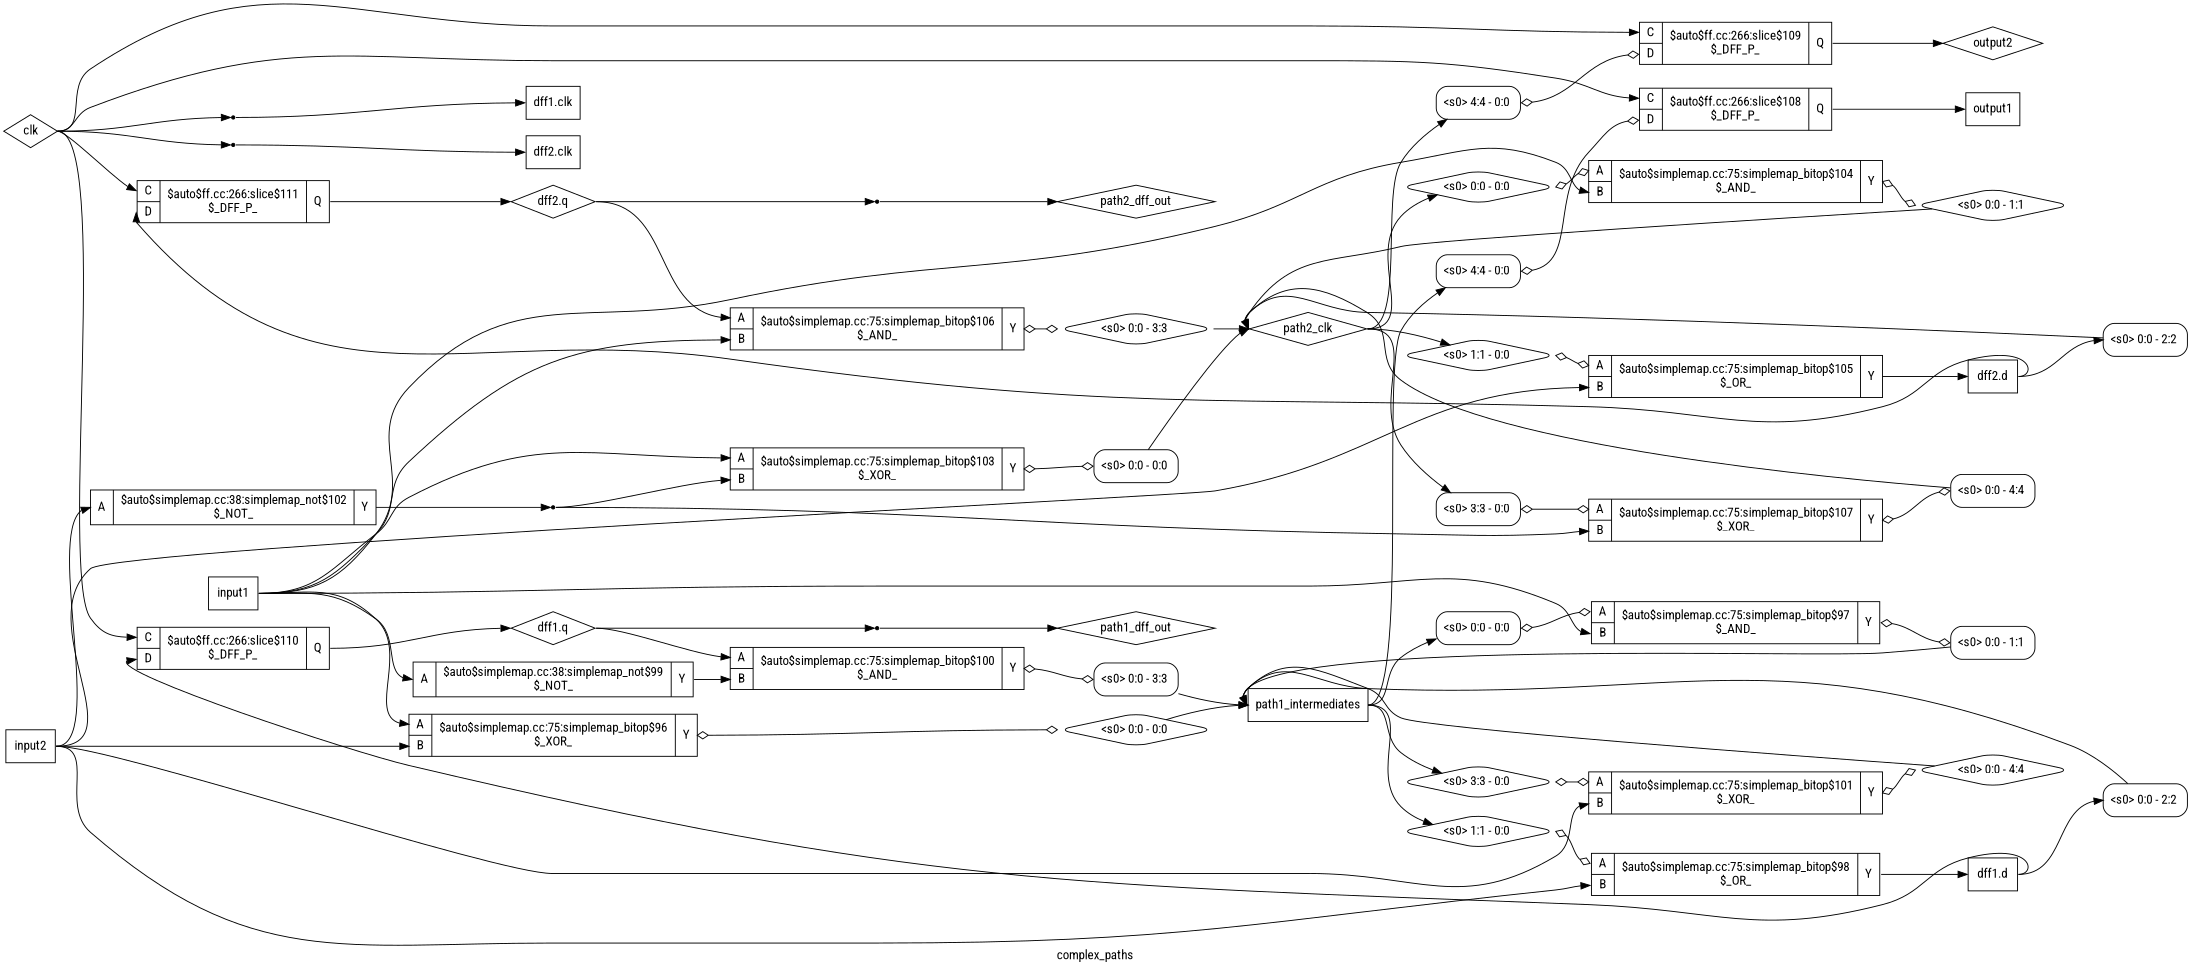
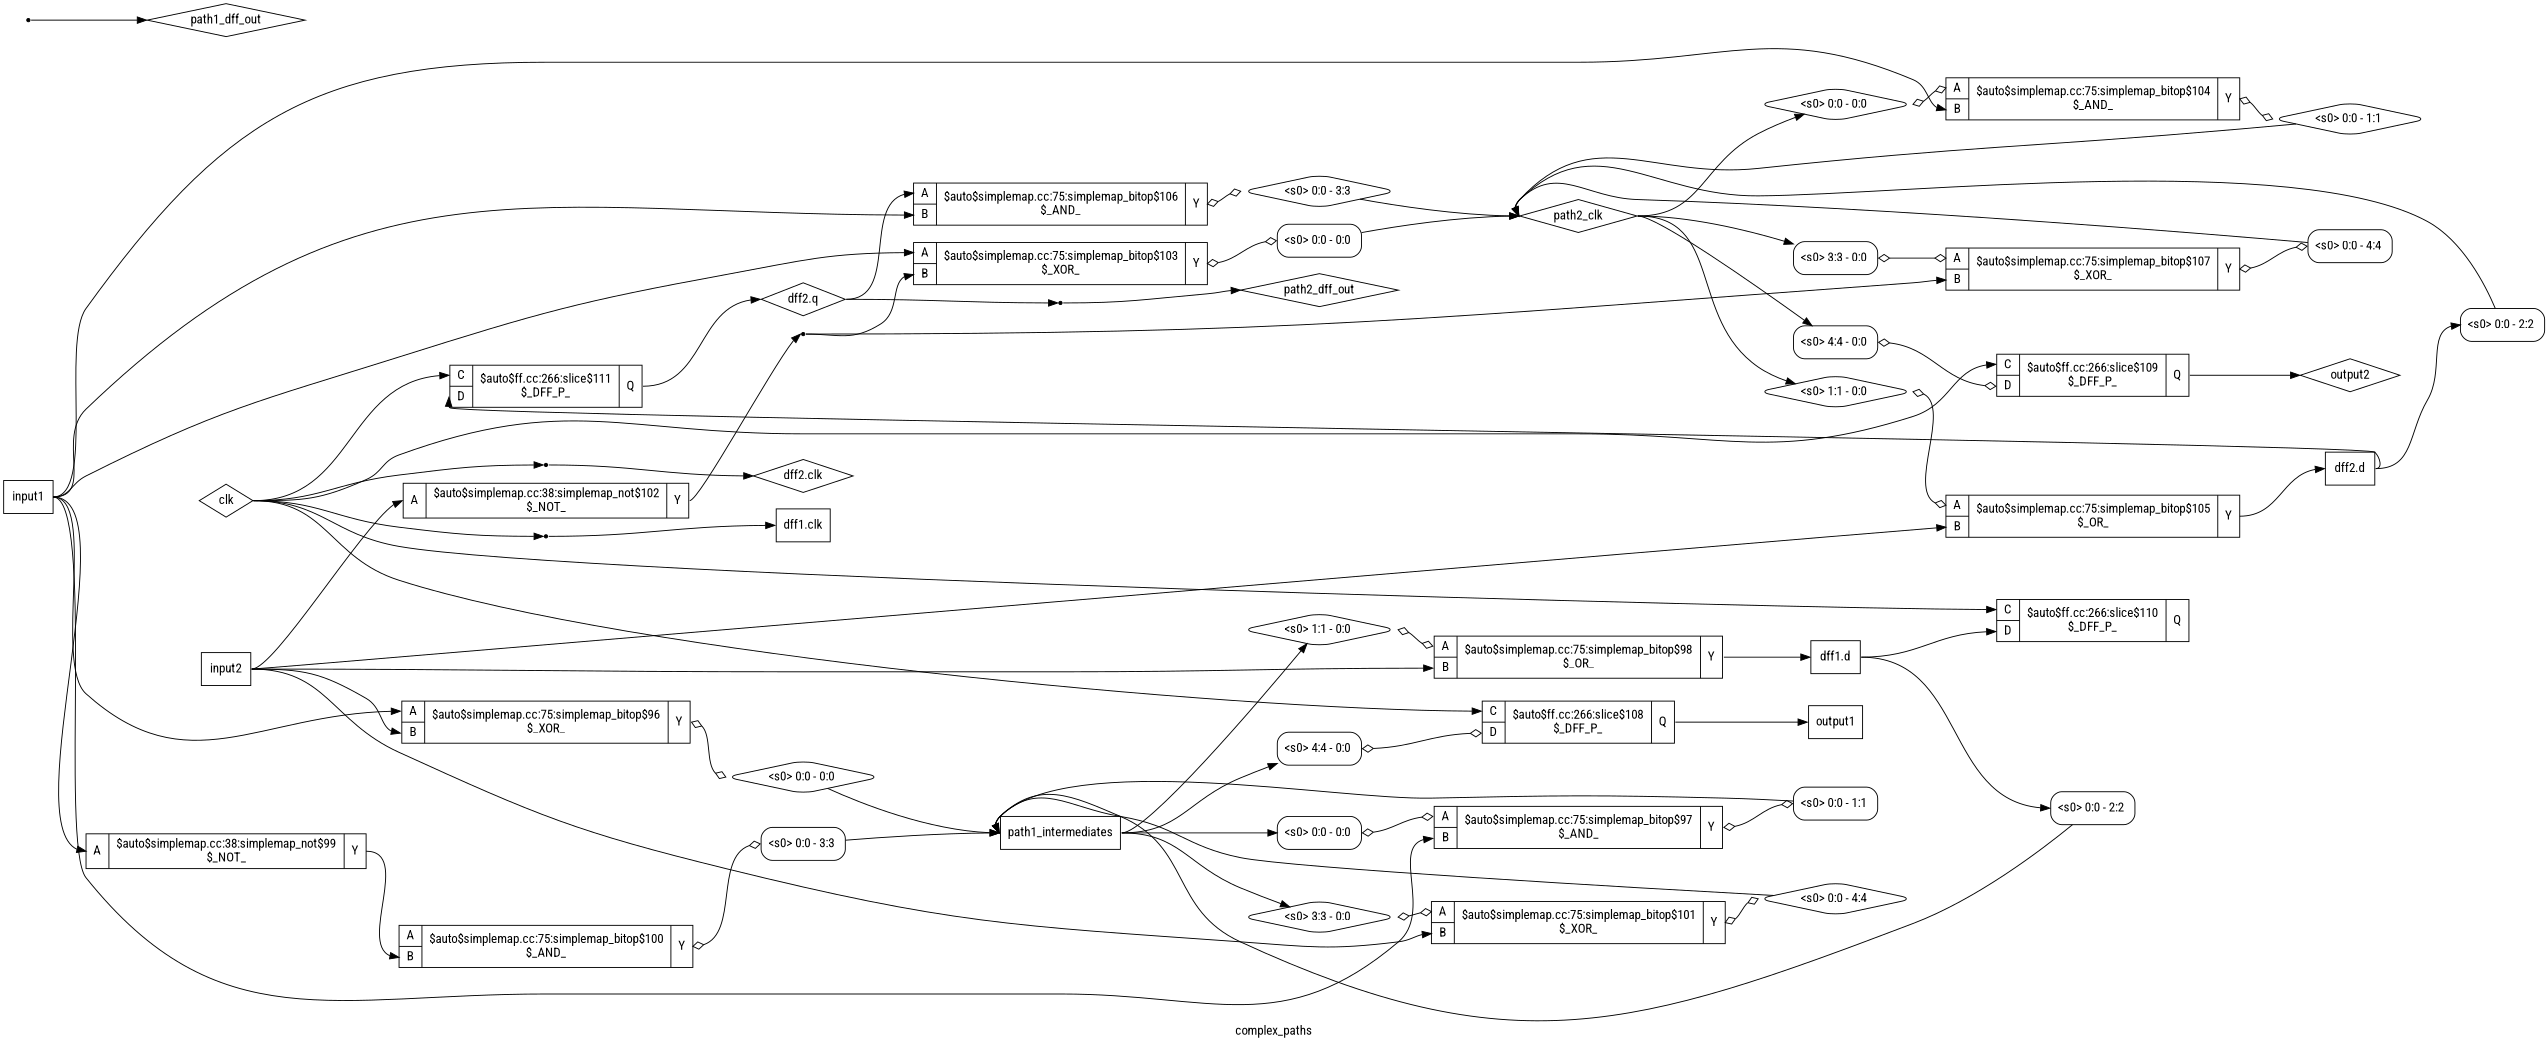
node "dff2.clk": shape box -> diamond
node "dff1.q": removed
